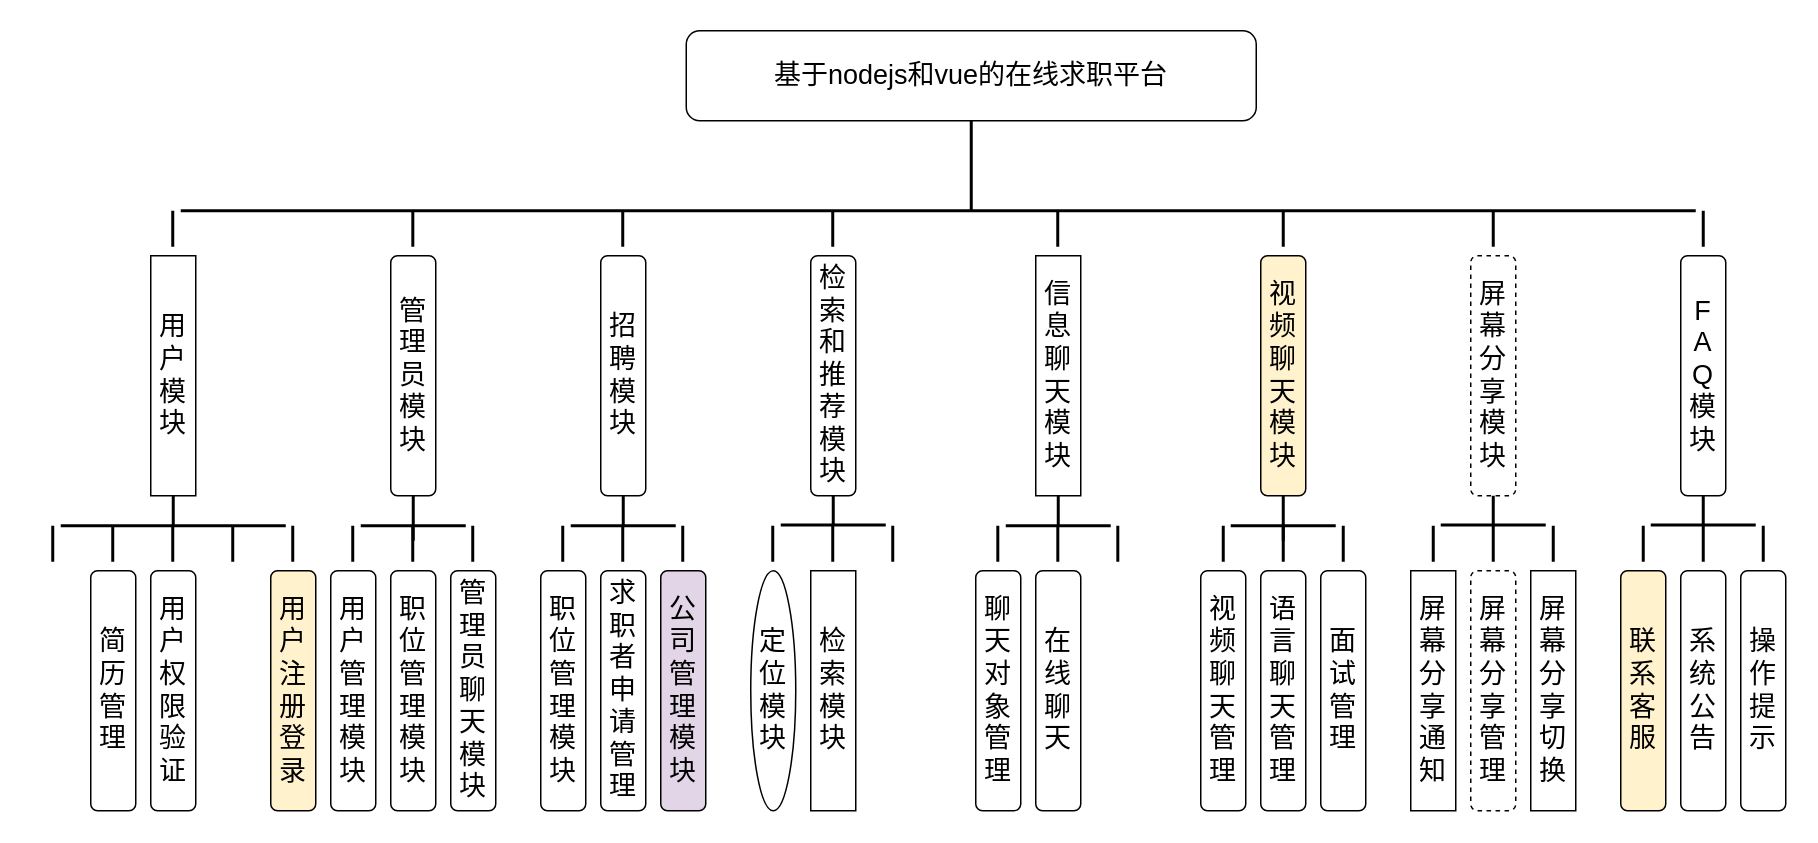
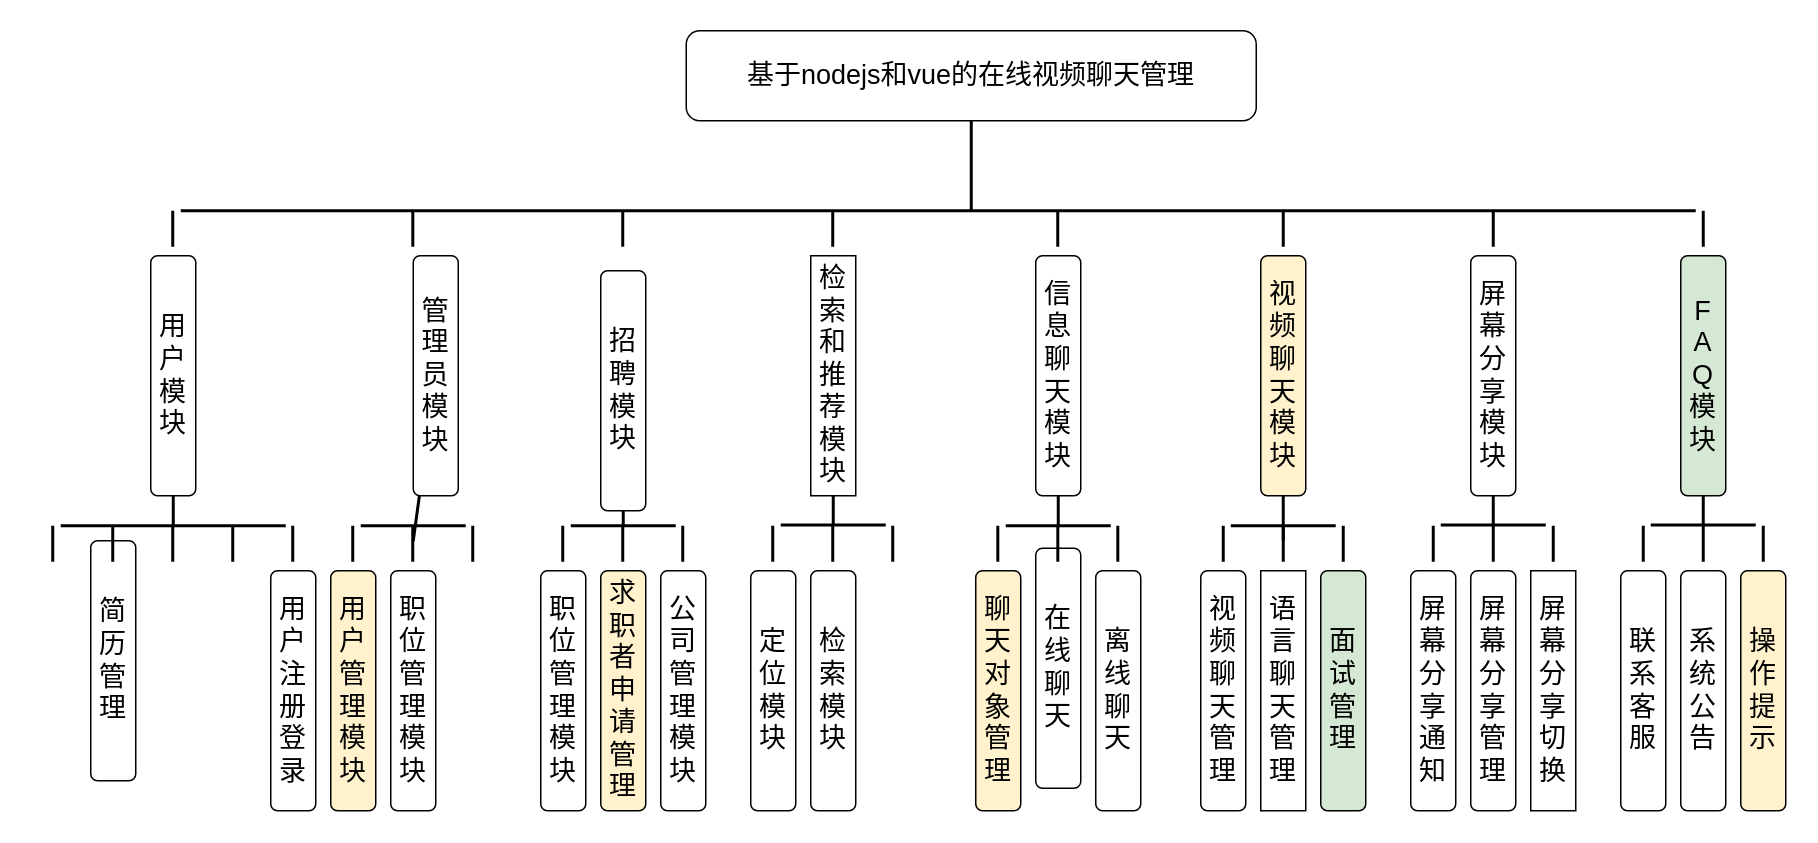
node "基于nodejs和vue的在线求职平台": label "基于nodejs和vue的在线求职平台" -> "基于nodejs和vue的在线视频聊天管理"
node "用户模块": shape rectangle -> rounded rectangle
node "管理员模块": moved (413, 376) -> (436, 376)
node "招聘模块": moved (623, 376) -> (623, 391)
node "检索和推荐模块": shape rounded rectangle -> rectangle
node "信息聊天模块": shape rectangle -> rounded rectangle
node "屏幕分享模块": style dashed -> solid
node "F A Q模块": fillcolor #ffffff -> #d5e8d4
node "简历管理": moved (113, 691) -> (113, 661)
node "用户权限验证": removed
node "用户注册登录": fillcolor #fff2cc -> #ffffff
node "用户管理模块": fillcolor #ffffff -> #fff2cc
node "管理员聊天模块": removed
node "求职者申请管理": fillcolor #ffffff -> #fff2cc
node "公司管理模块": fillcolor #e1d5e7 -> #ffffff
node "定位模块": shape ellipse -> rounded rectangle
node "检索模块": shape rectangle -> rounded rectangle
node "聊天对象管理": fillcolor #ffffff -> #fff2cc
node "在线聊天": moved (1058, 691) -> (1058, 668)
node "离线聊天": added
node "语言聊天管理": shape rounded rectangle -> rectangle
node "面试管理": fillcolor #ffffff -> #d5e8d4
node "屏幕分享通知": shape rectangle -> rounded rectangle
node "屏幕分享管理": style dashed -> solid
node "联系客服": fillcolor #fff2cc -> #ffffff
node "操作提示": fillcolor #ffffff -> #fff2cc
